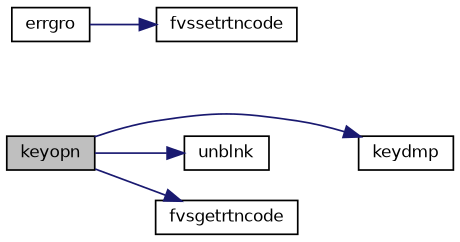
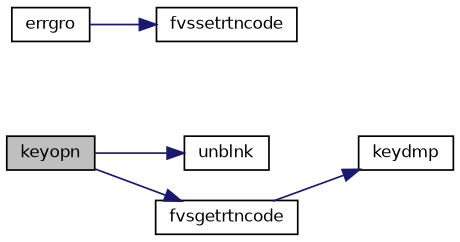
edge "keyopn" -> "keydmp": now "fvsgetrtncode" -> "keydmp"
